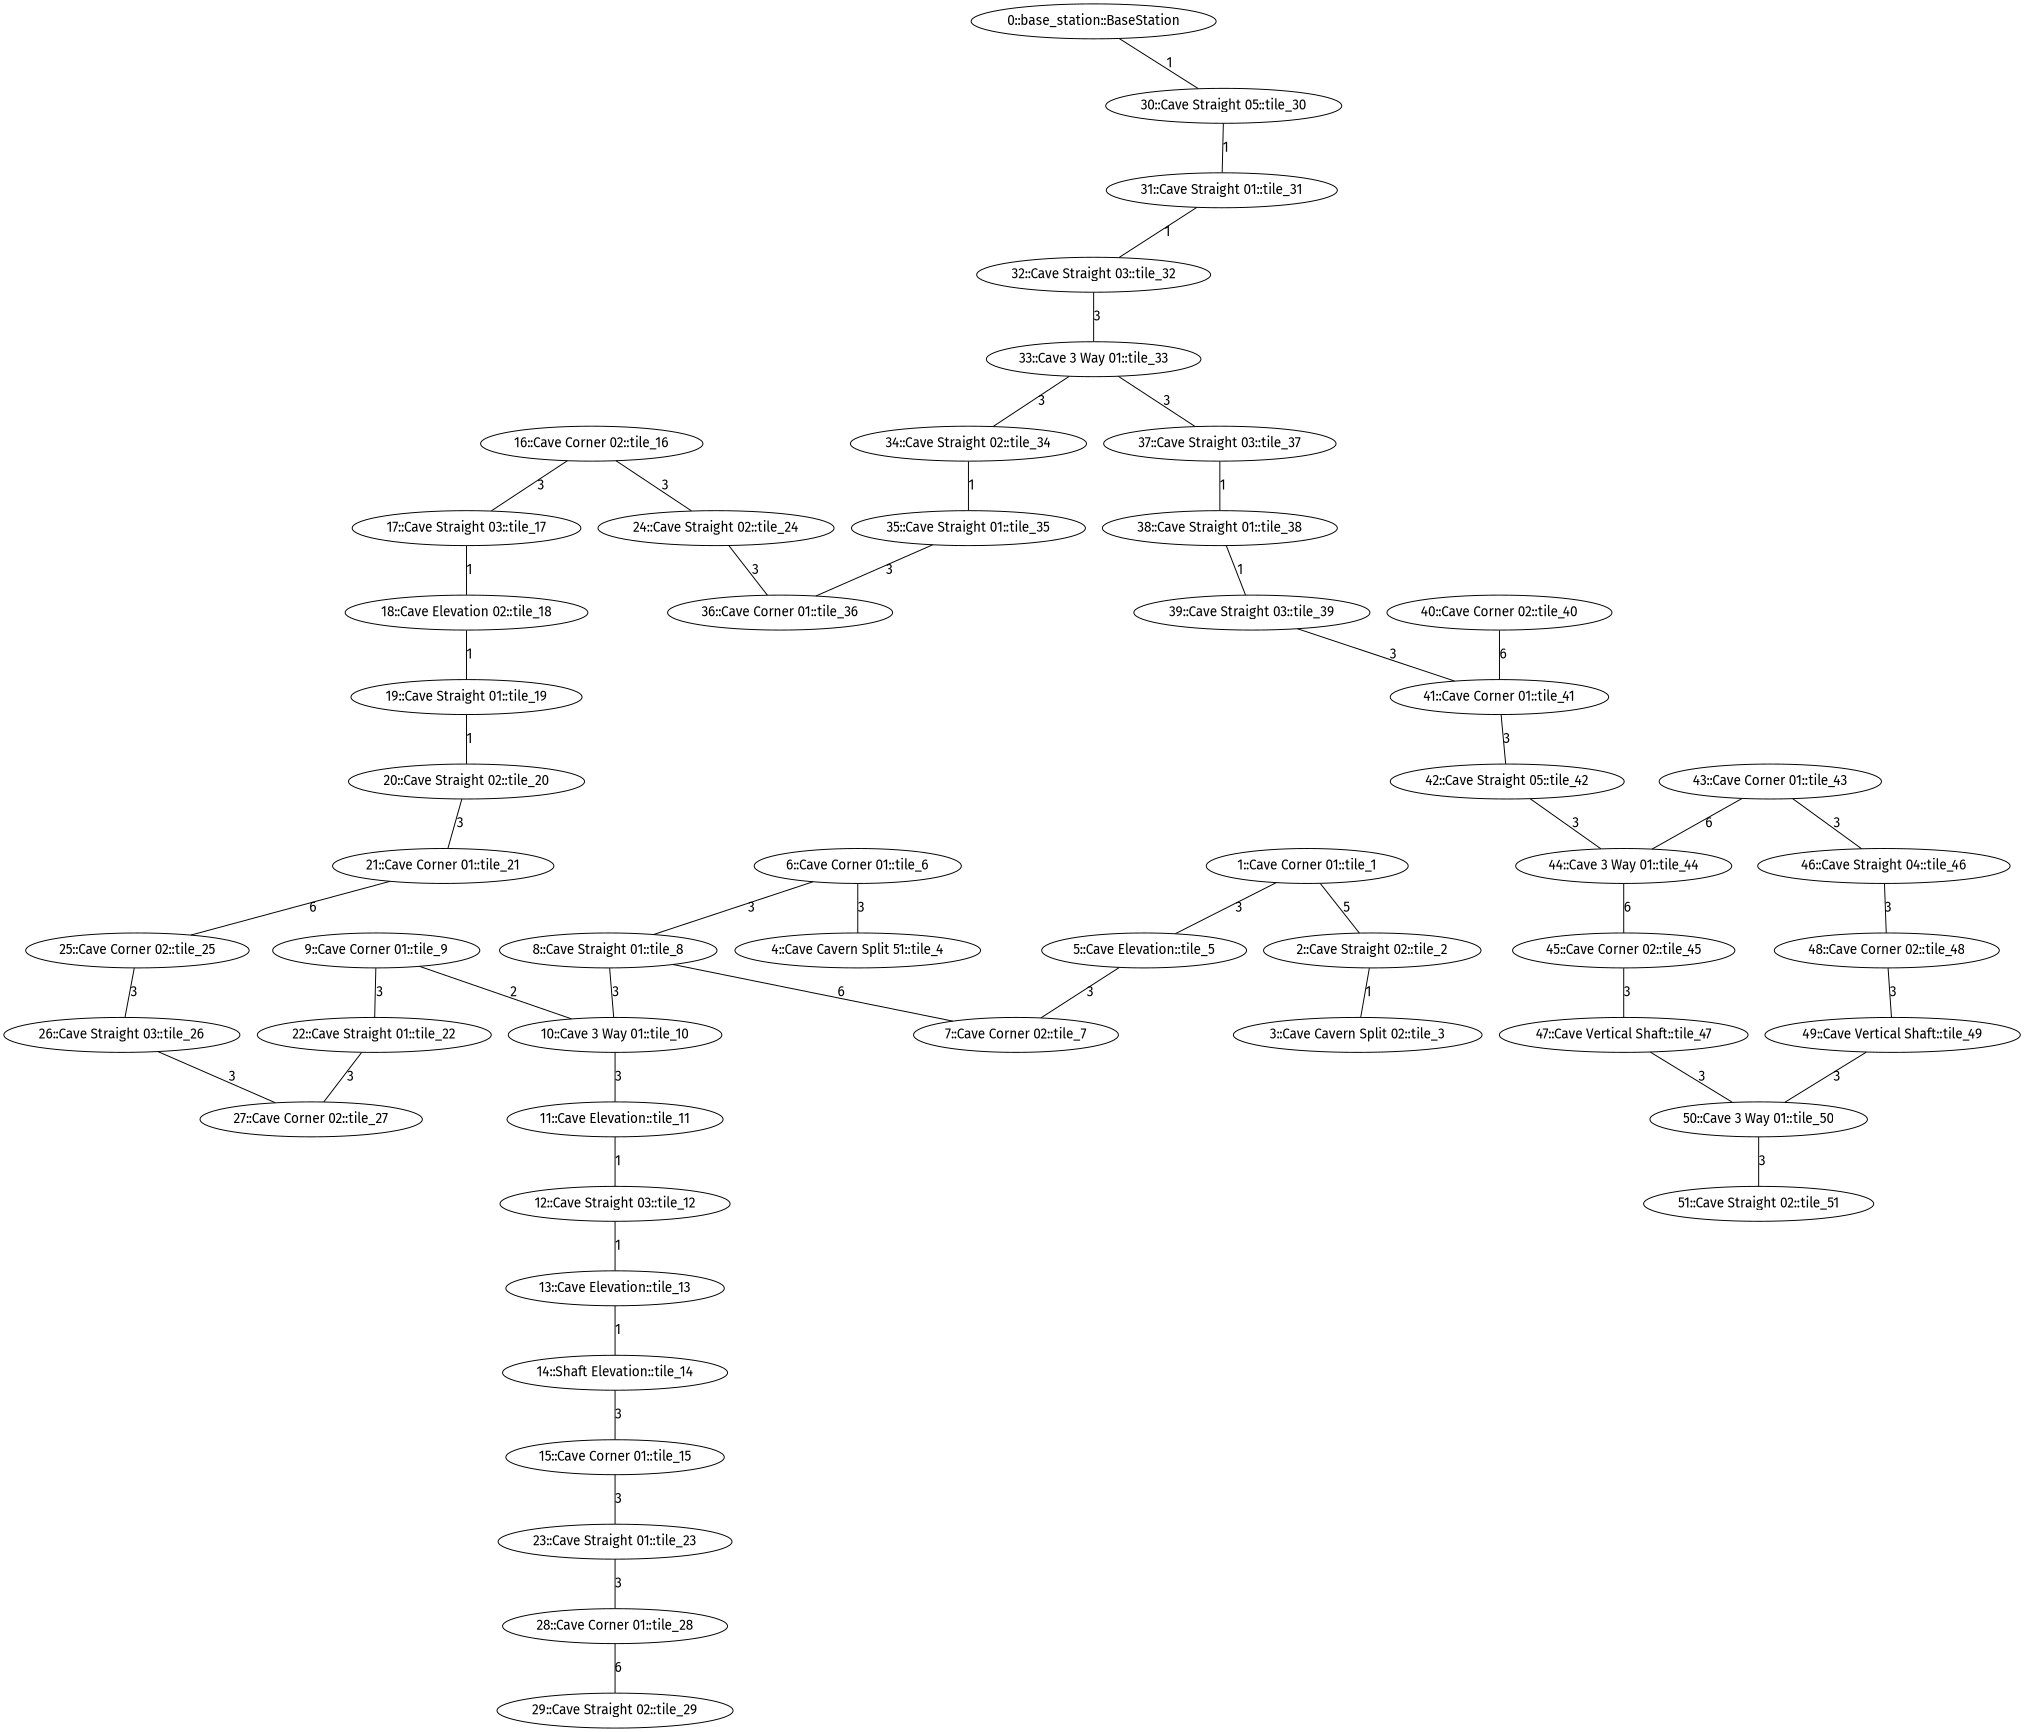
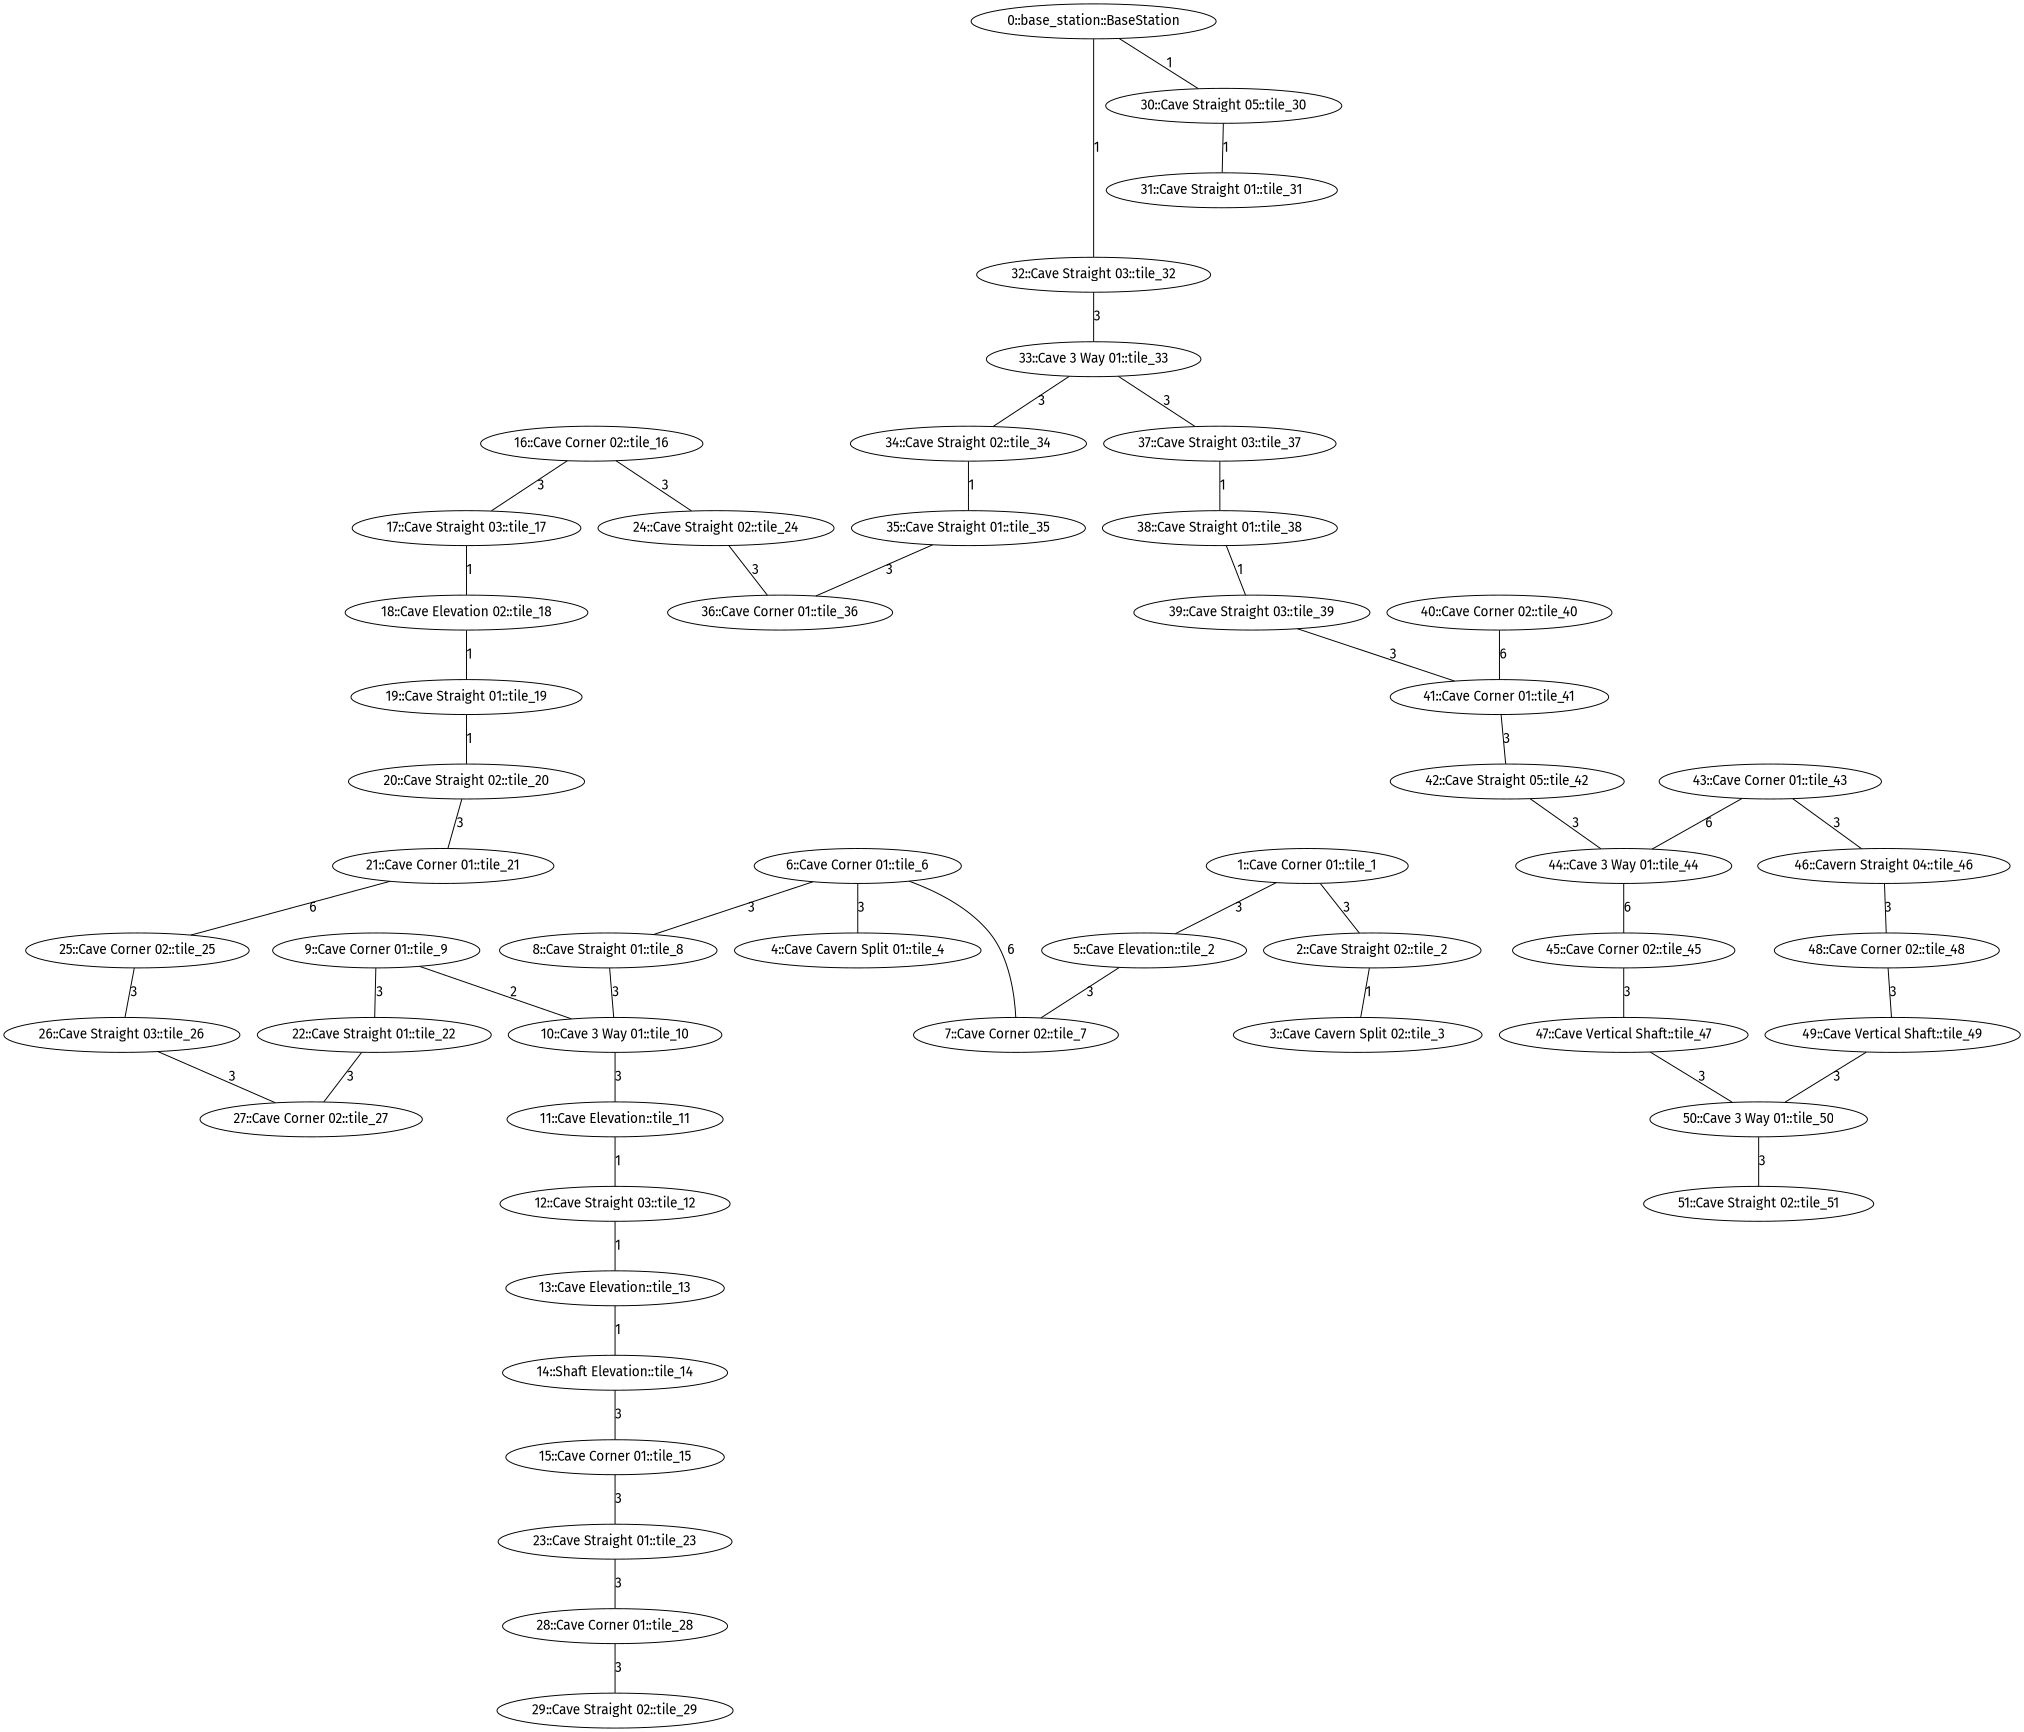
edge "31::Cave Straight 01::tile_31" -- "32::Cave Straight 03::tile_32": now "0::base_station::BaseStation" -- "32::Cave Straight 03::tile_32"
node "46::Cave Straight 04::tile_46": label "46::Cave Straight 04::tile_46" -> "46::Cavern Straight 04::tile_46"
edge "1::Cave Corner 01::tile_1" -- "2::Cave Straight 02::tile_2": label "5" -> "3"
node "4::Cave Cavern Split 51::tile_4": label "4::Cave Cavern Split 51::tile_4" -> "4::Cave Cavern Split 01::tile_4"
node "5::Cave Elevation::tile_5": label "5::Cave Elevation::tile_5" -> "5::Cave Elevation::tile_2"
edge "8::Cave Straight 01::tile_8" -- "7::Cave Corner 02::tile_7": now "6::Cave Corner 01::tile_6" -- "7::Cave Corner 02::tile_7"
edge "28::Cave Corner 01::tile_28" -- "29::Cave Straight 02::tile_29": label "6" -> "3"
